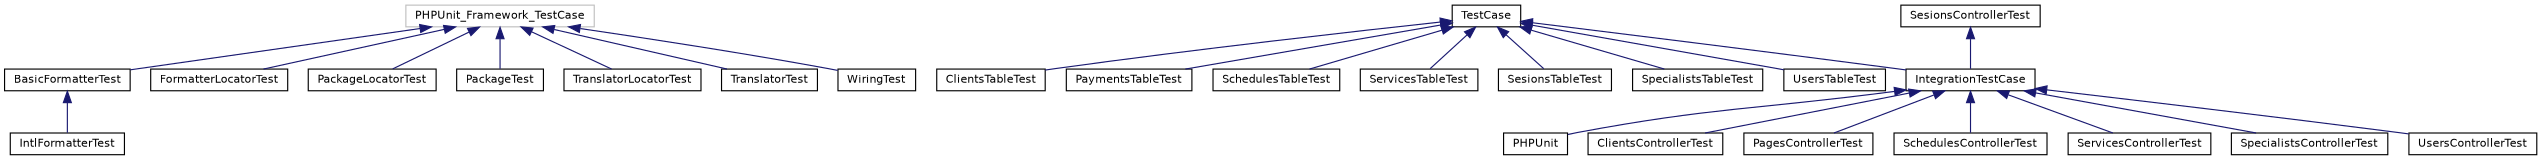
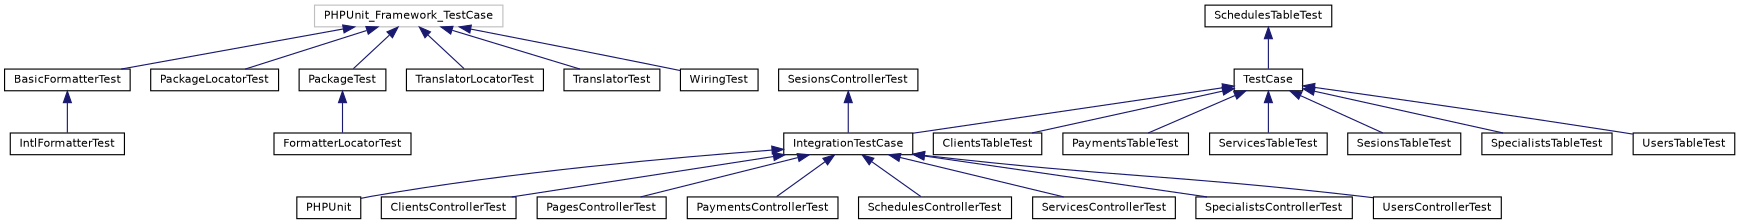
edge "FormatterLocatorTest" -> "PHPUnit_Framework_TestCase": now "FormatterLocatorTest" -> "PackageTest"
edge "SchedulesTableTest" -> "TestCase": reversed
node "PaymentsControllerTest": added
